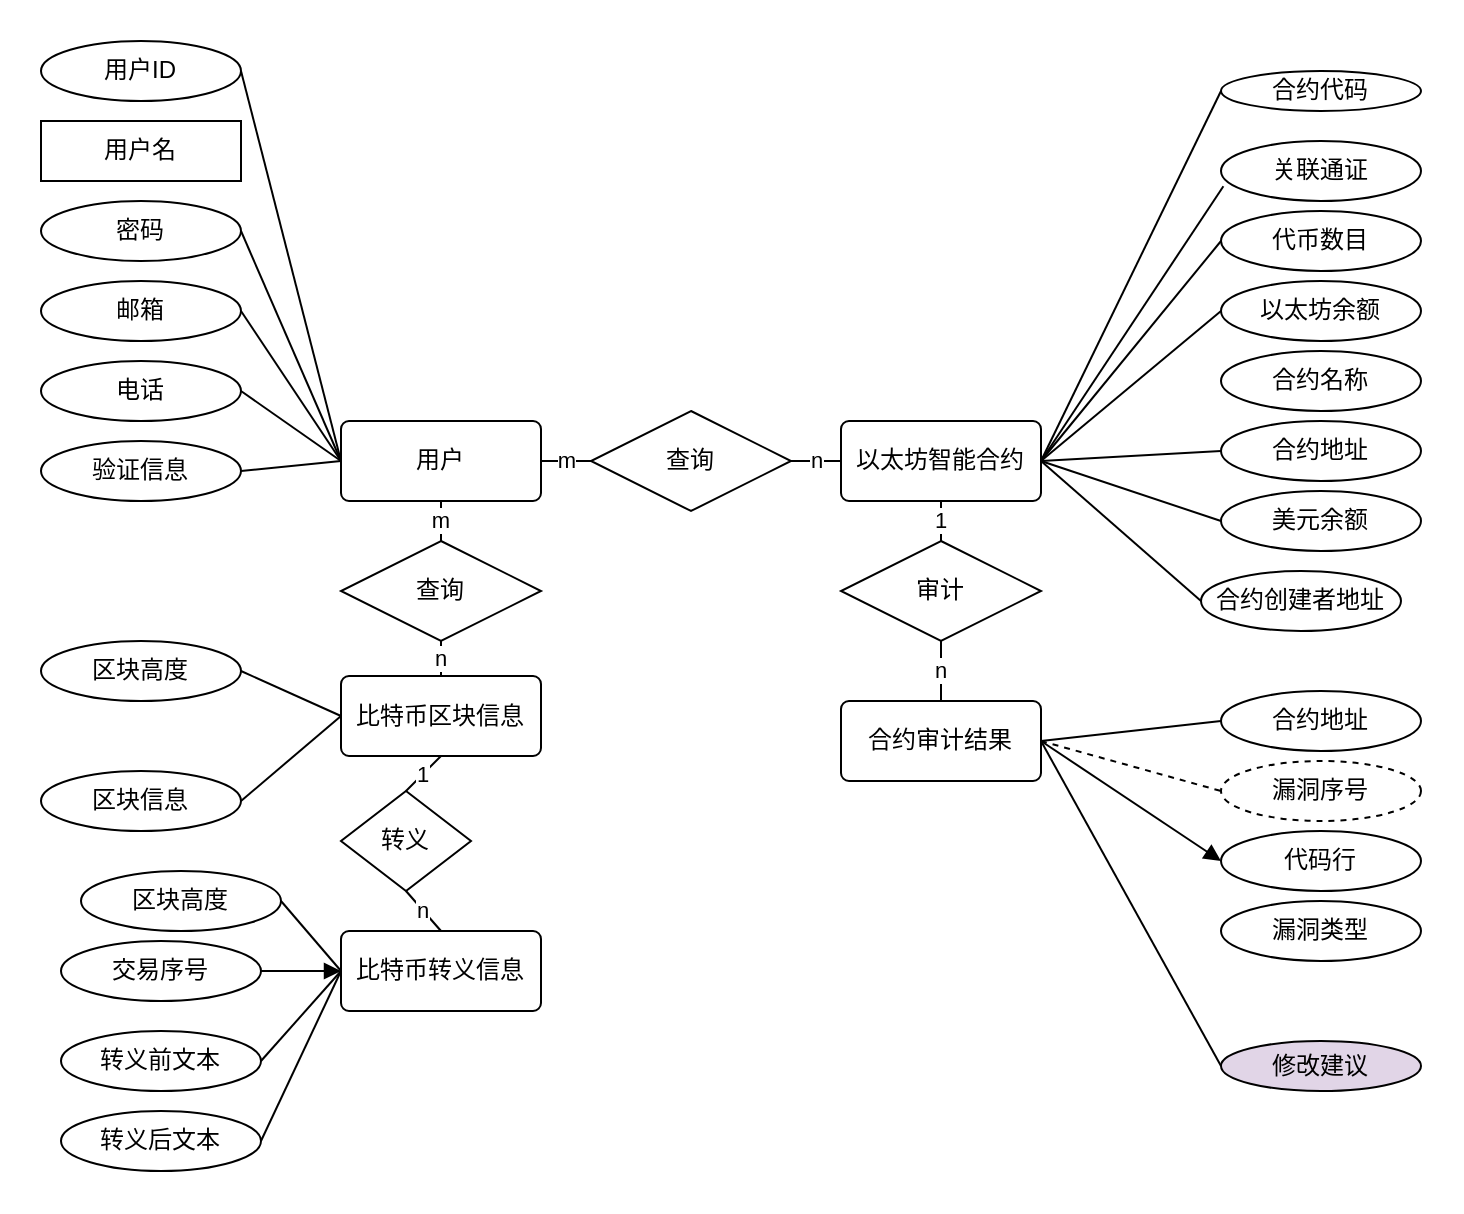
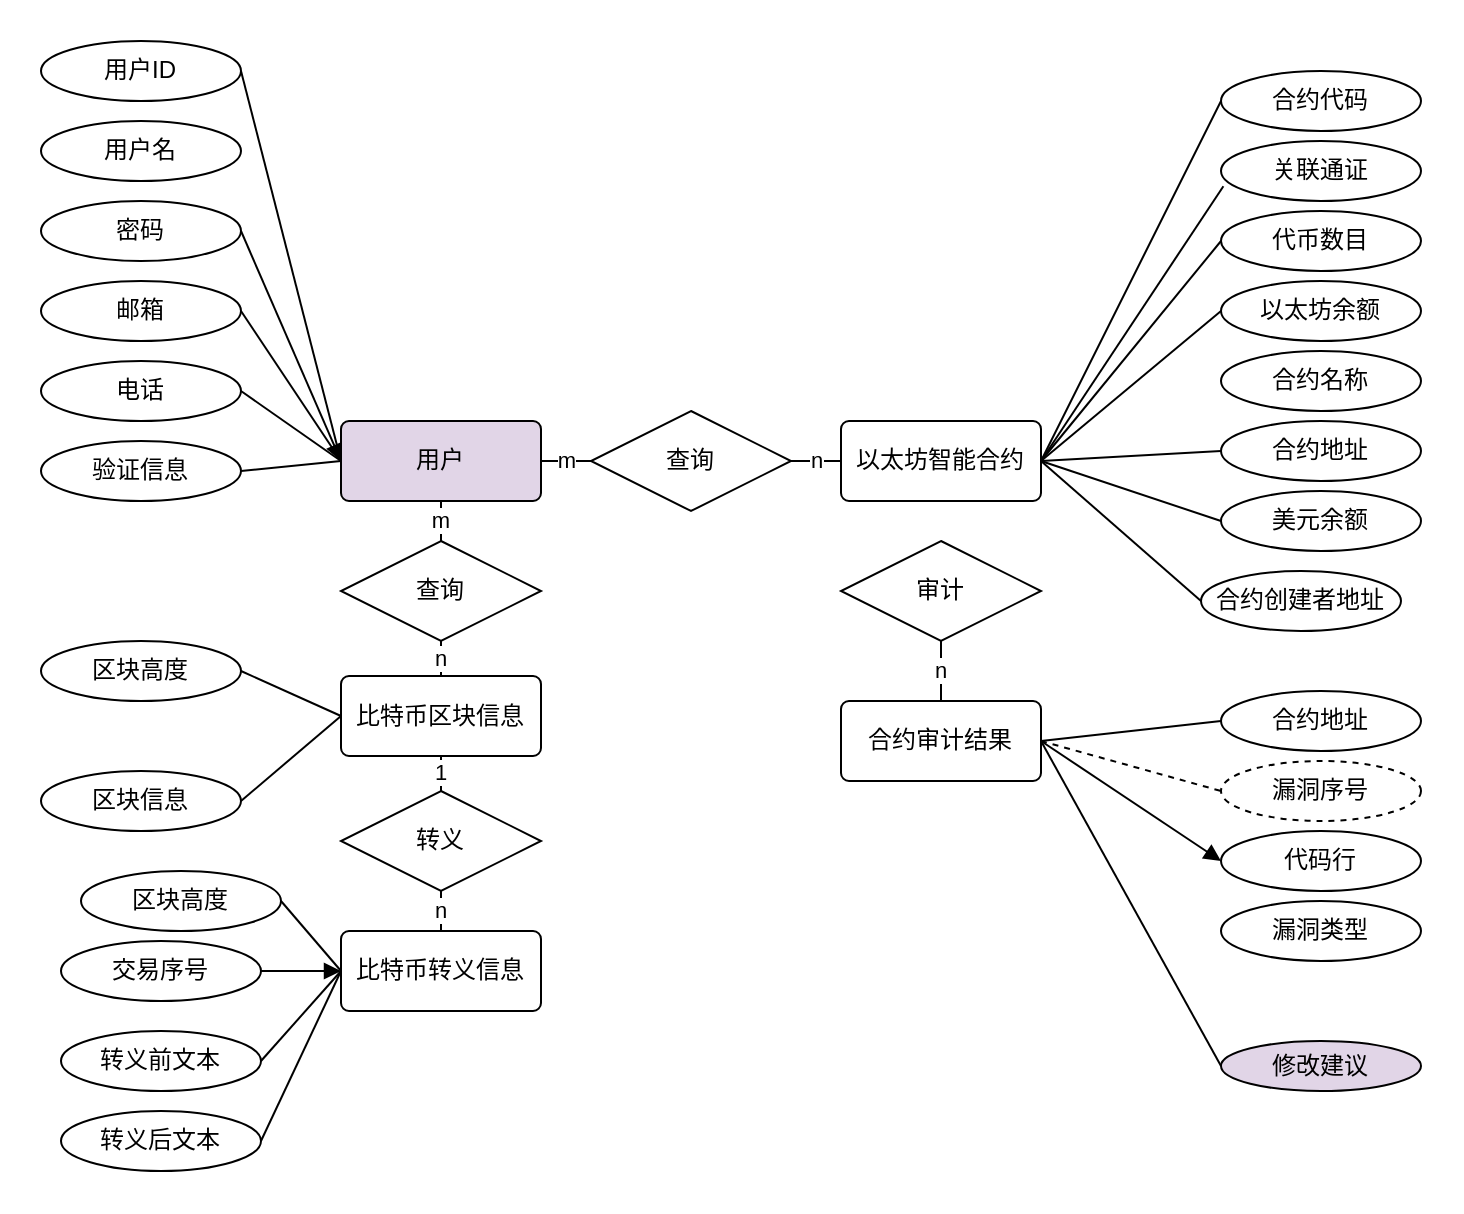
node "合约代码": size 200x40 -> 200x60
node "用户名": shape rectangle -> ellipse
edge "密码" -- "用户": arrowhead none -> block
node "用户": fillcolor #ffffff -> #e1d5e7
edge "以太坊智能合约" -- "审计": removed, label "1"
node "转义": size 130x100 -> 200x100
